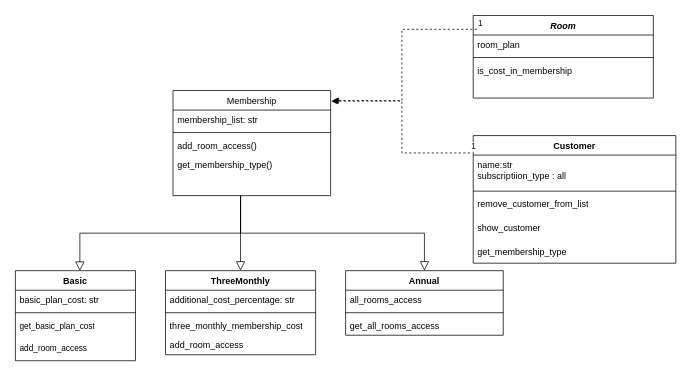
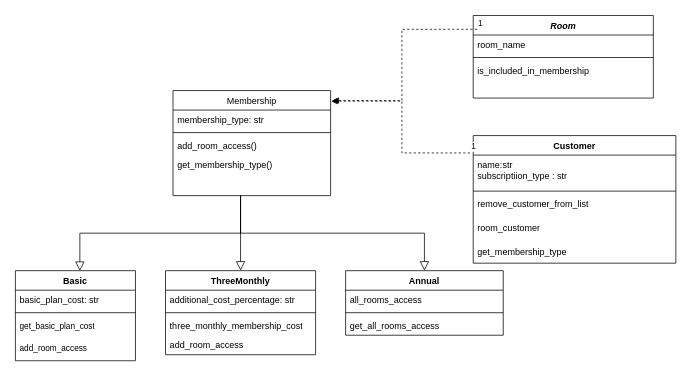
node "room_plan": label "room_plan" -> "room_name"
node "is_cost_in_membership": label "is_cost_in_membership" -> "is_included_in_membership"
node "membership_list: str": label "membership_list: str" -> "membership_type: str"
node "name:str subscriptiion_type : all": label "name:str subscriptiion_type : all" -> "name:str subscriptiion_type : str"
node "show_customer": label "show_customer" -> "room_customer"
